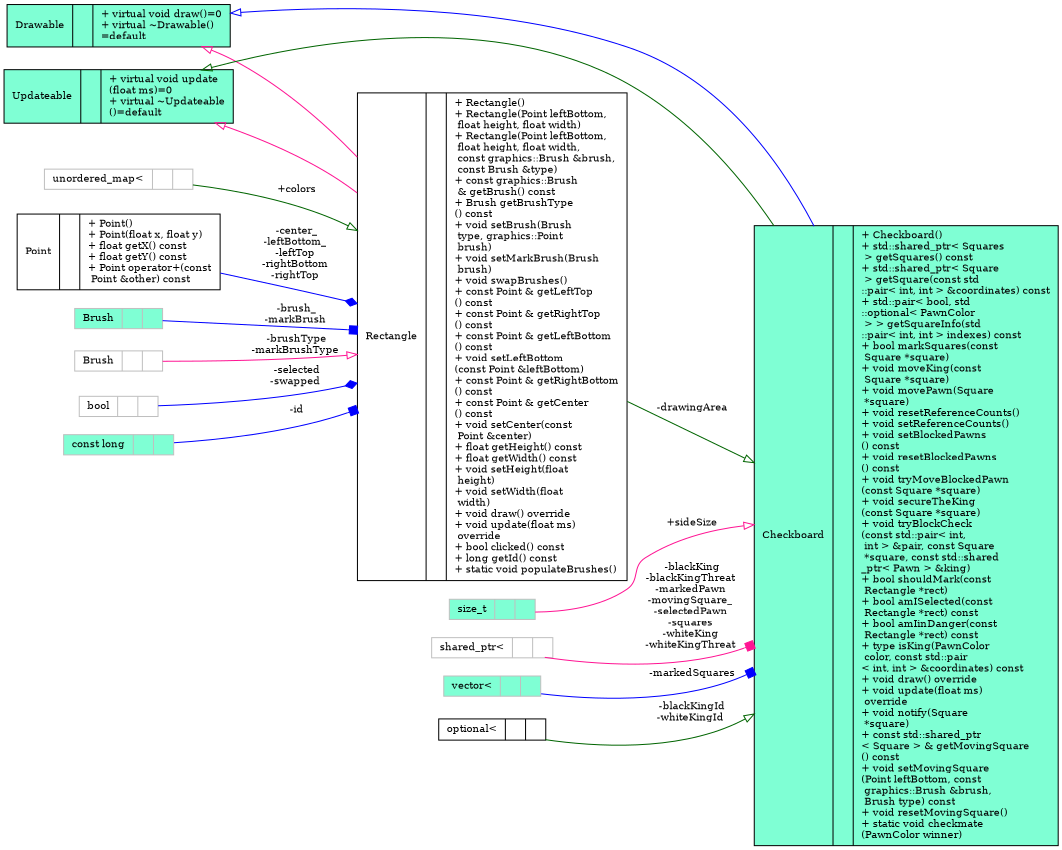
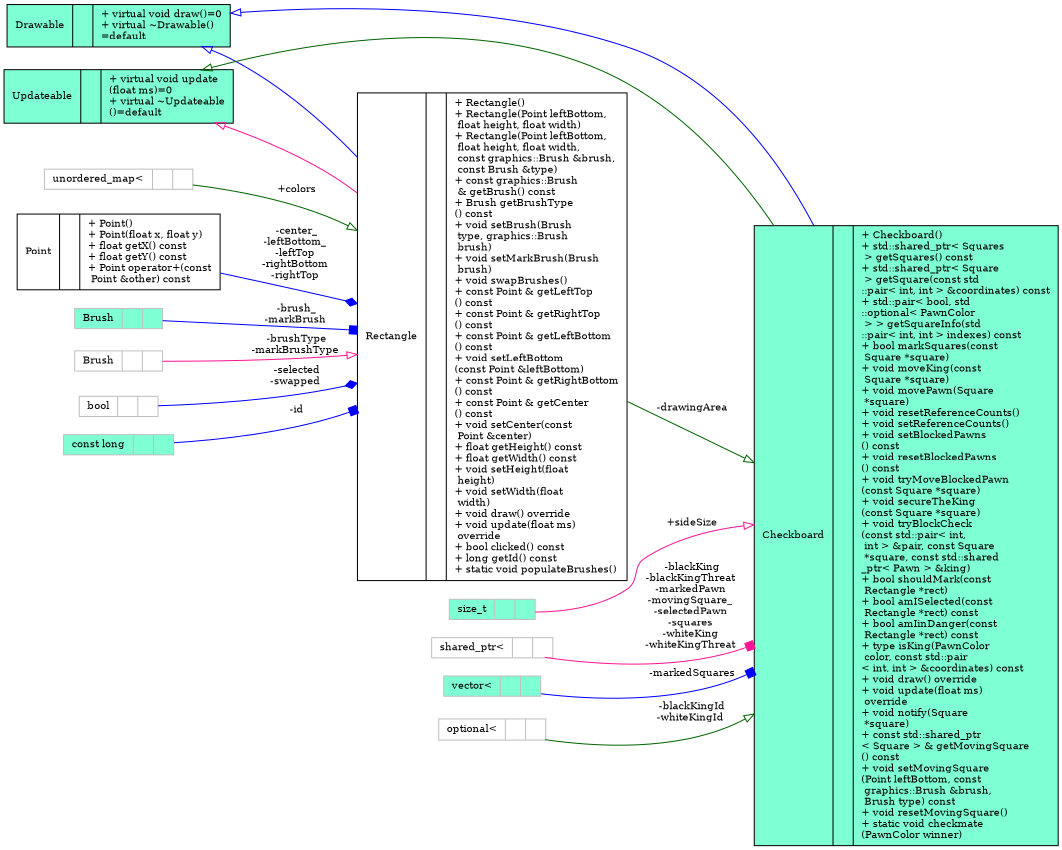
edge "Rectangle" -> "Drawable": color deeppink -> blue
node "Rectangle": text "type, graphics::Point" -> "type, graphics::Brush"
node "optional<": color black -> grey75
